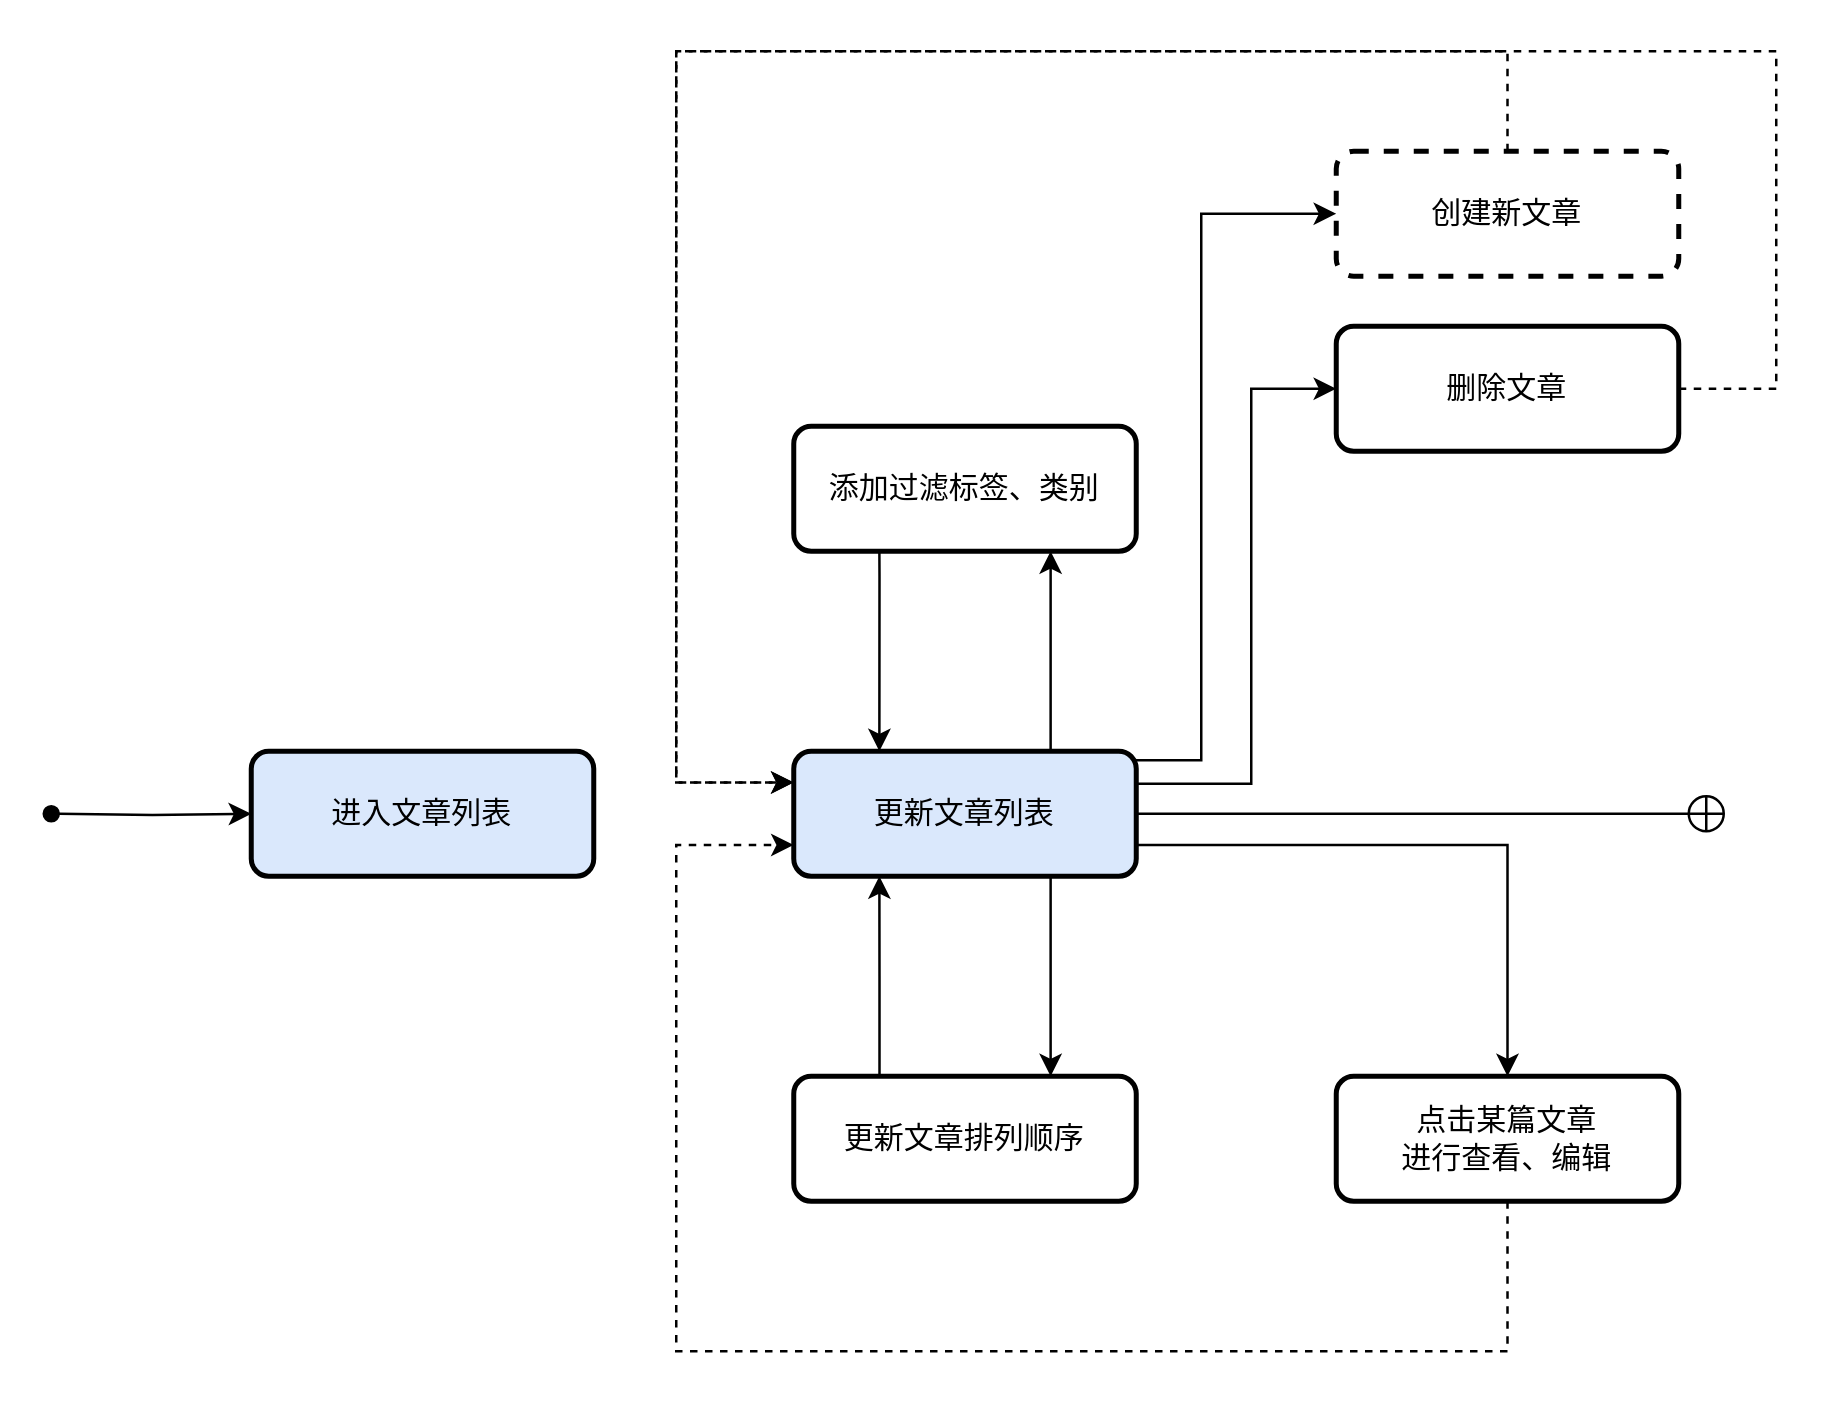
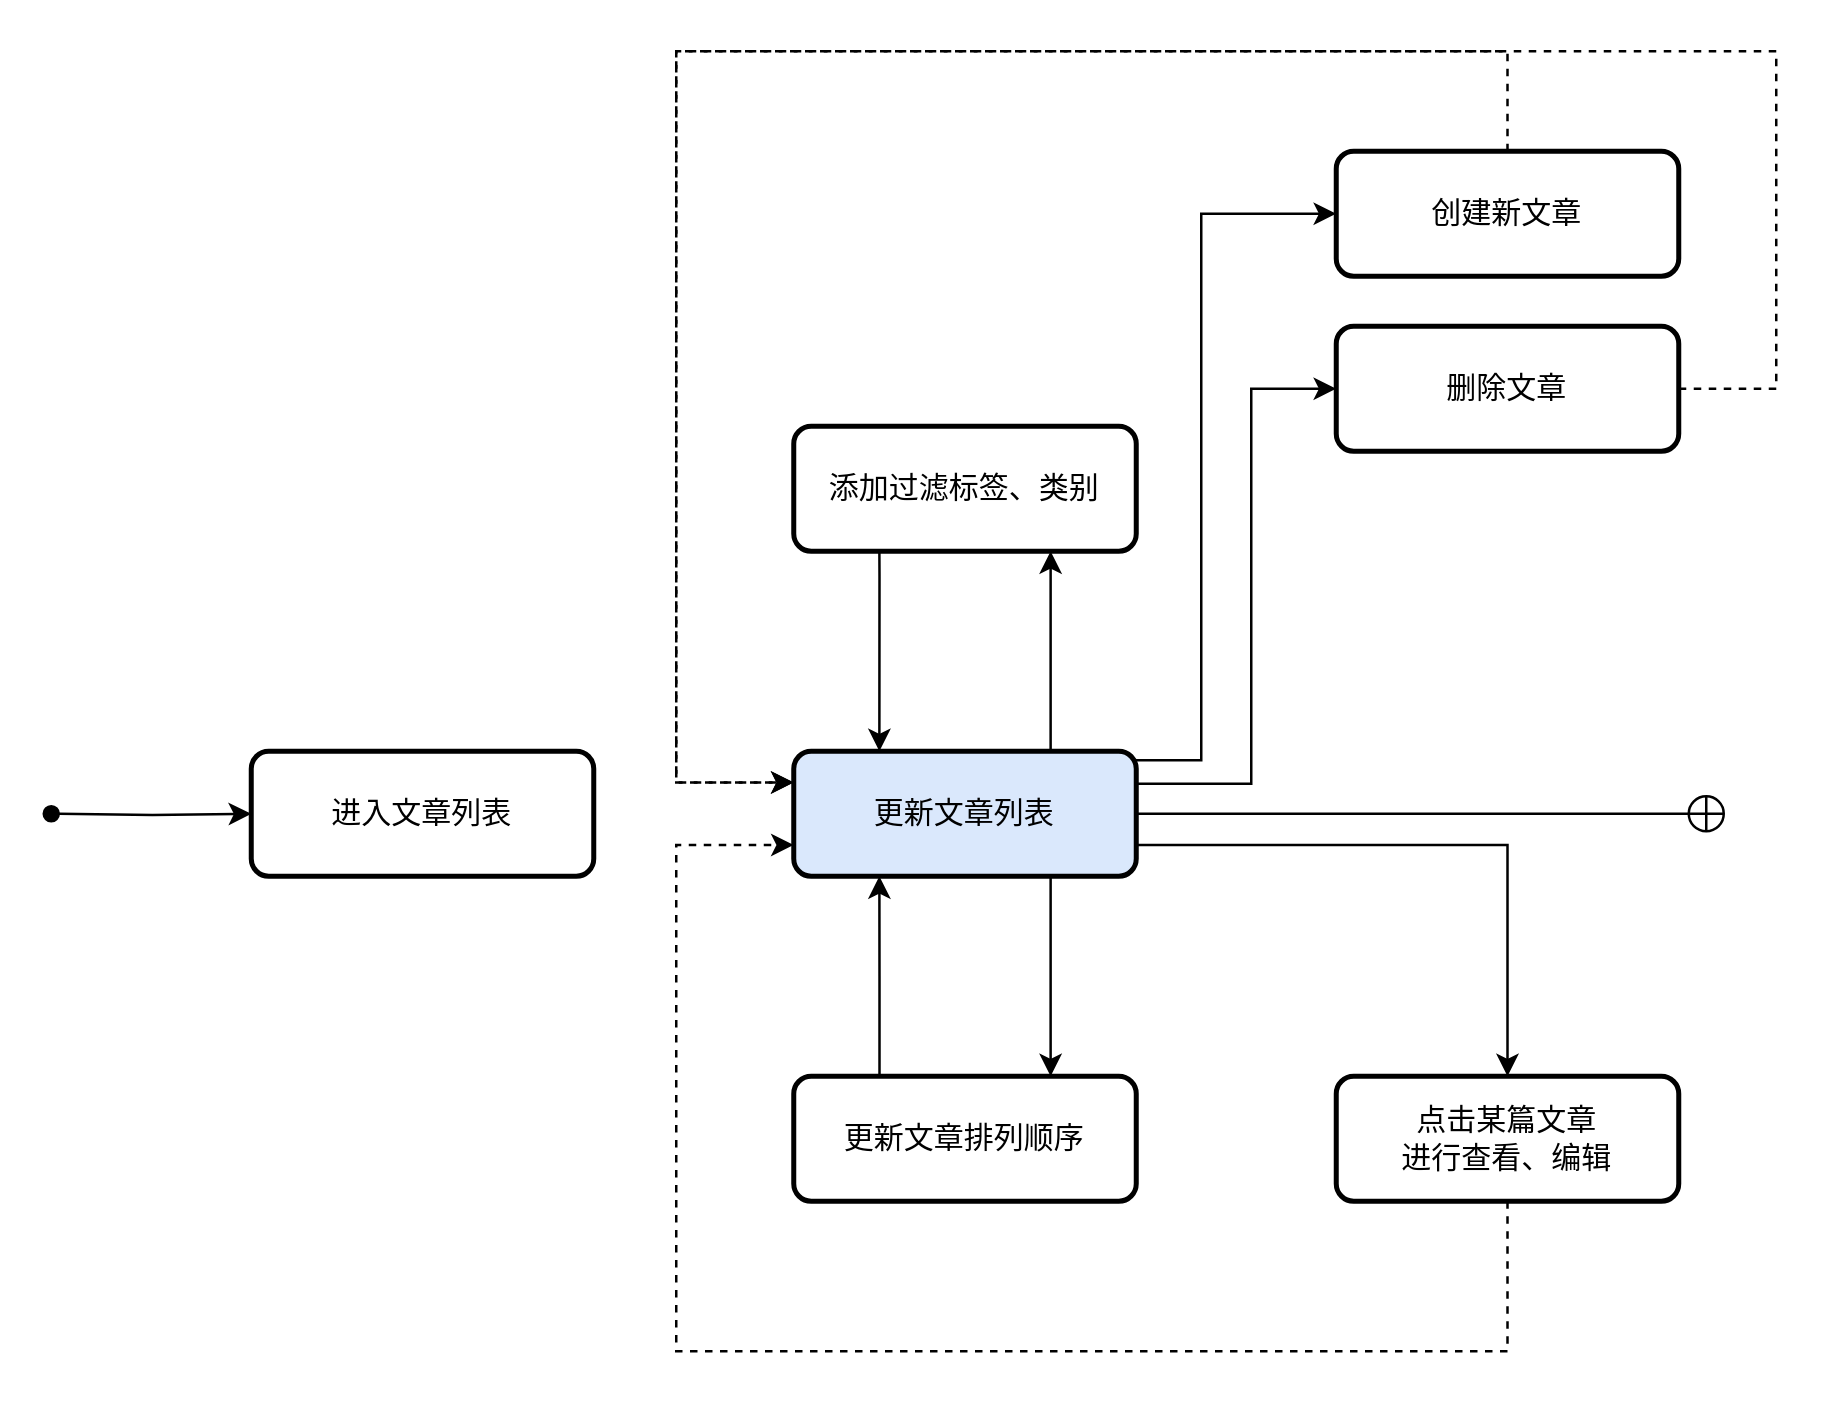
node "创建新文章": style dashed -> solid
node "进入文章列表": fillcolor #dae8fc -> #ffffff
